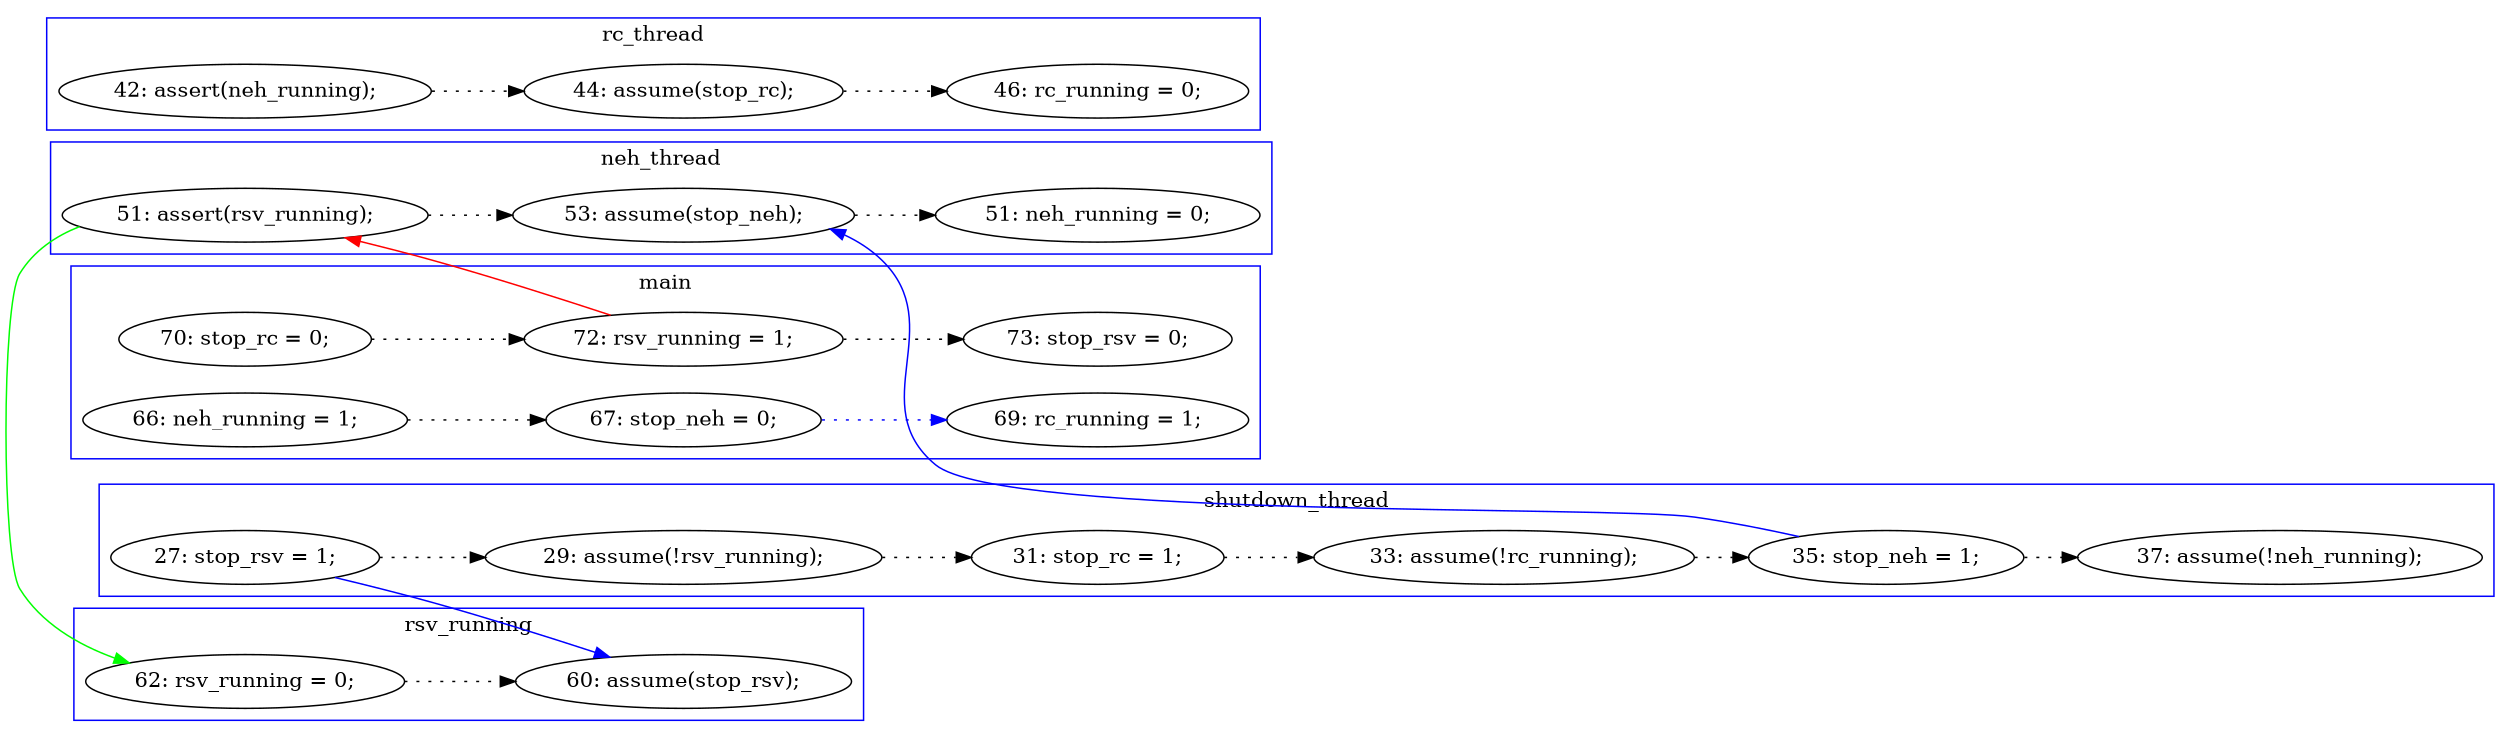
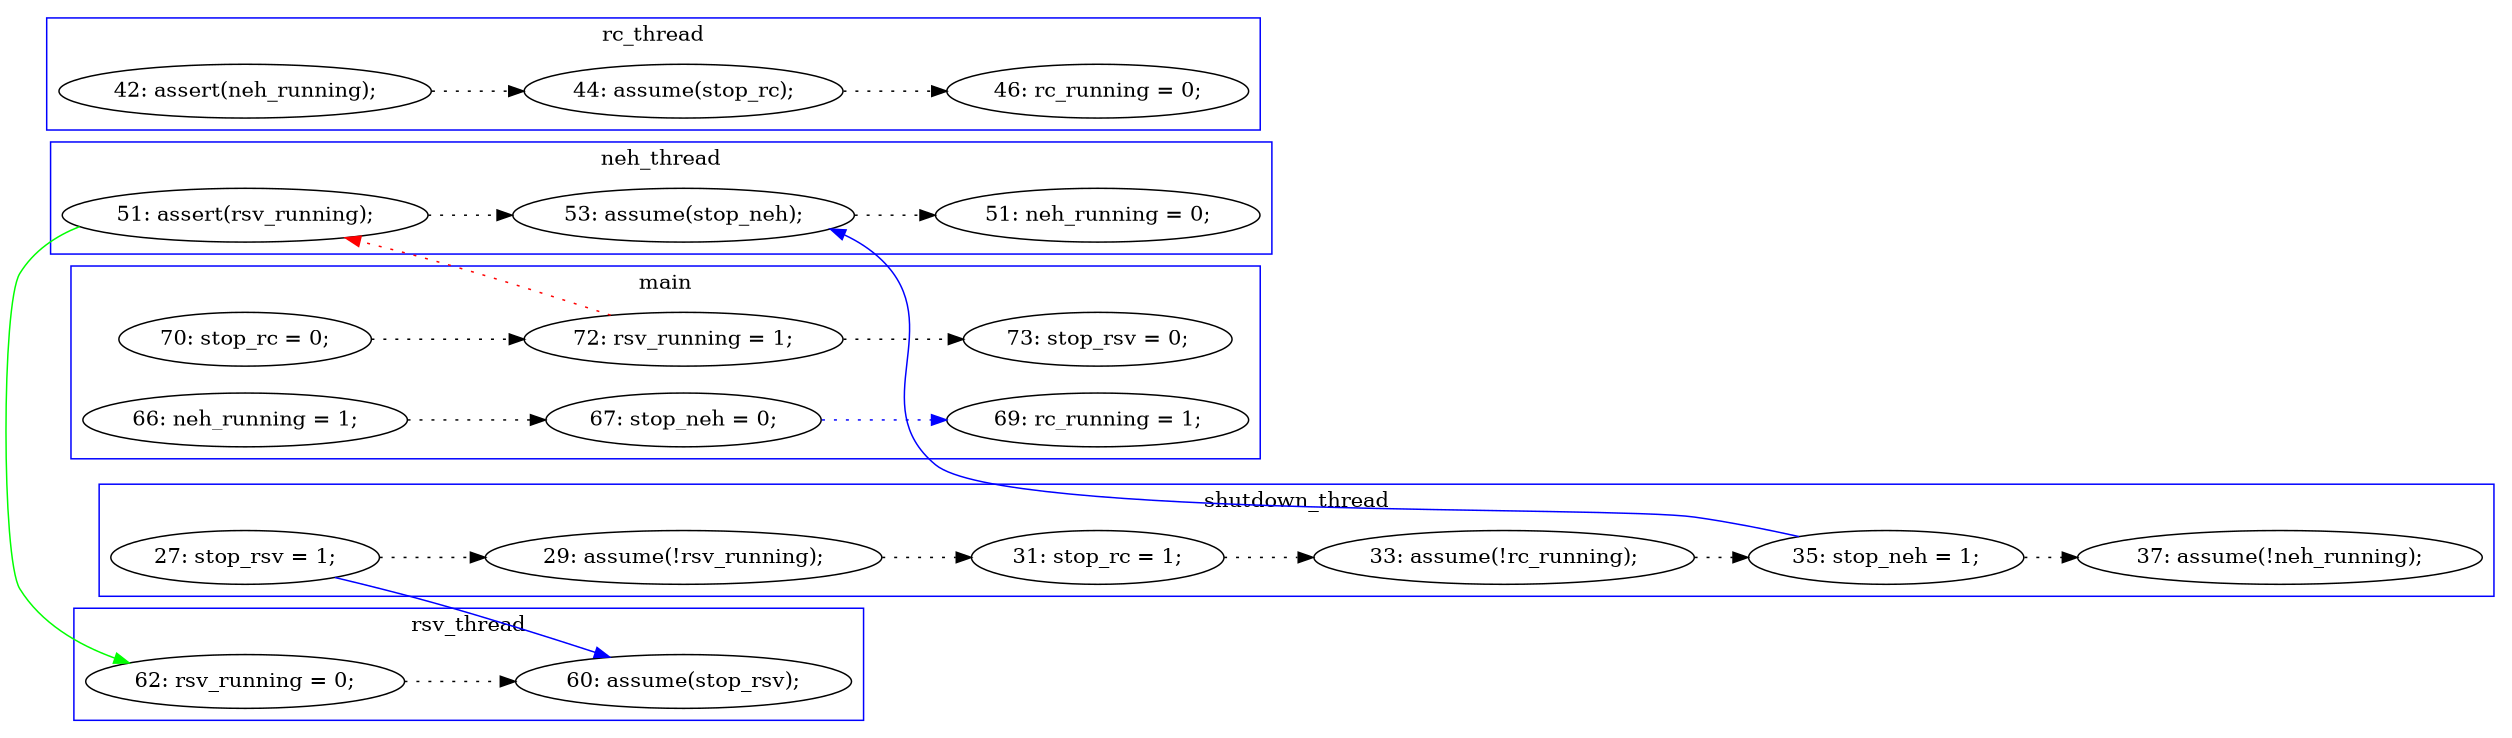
edge "72: rsv_running = 1;" -> "51: assert(rsv_running);": style solid -> dotted
cluster "rsv_running": label "rsv_running" -> "rsv_thread"
